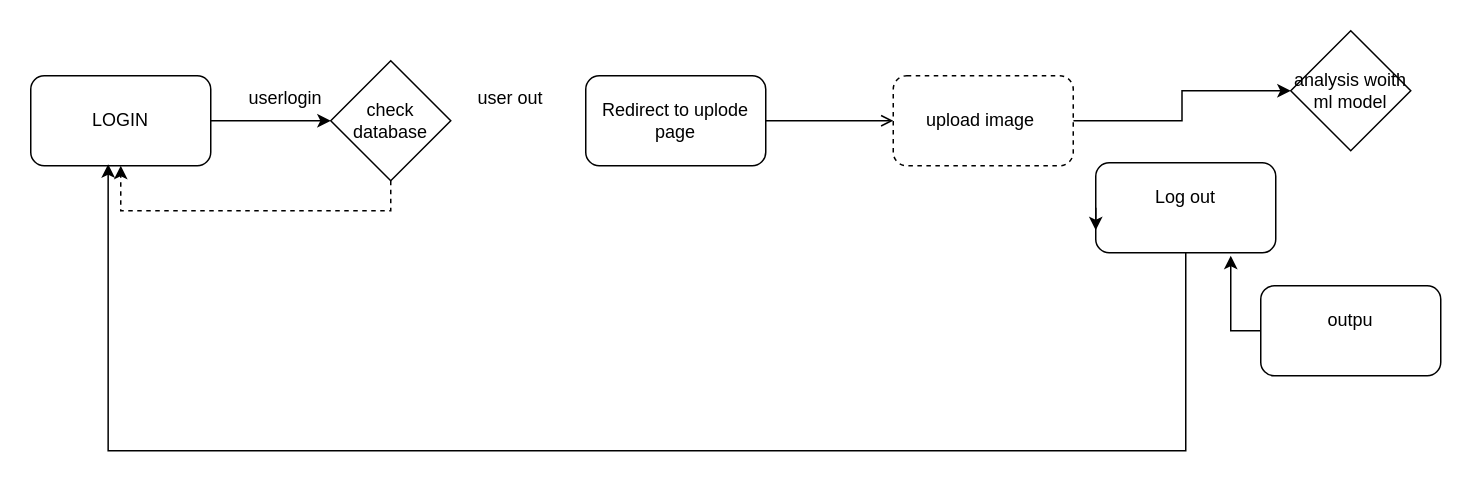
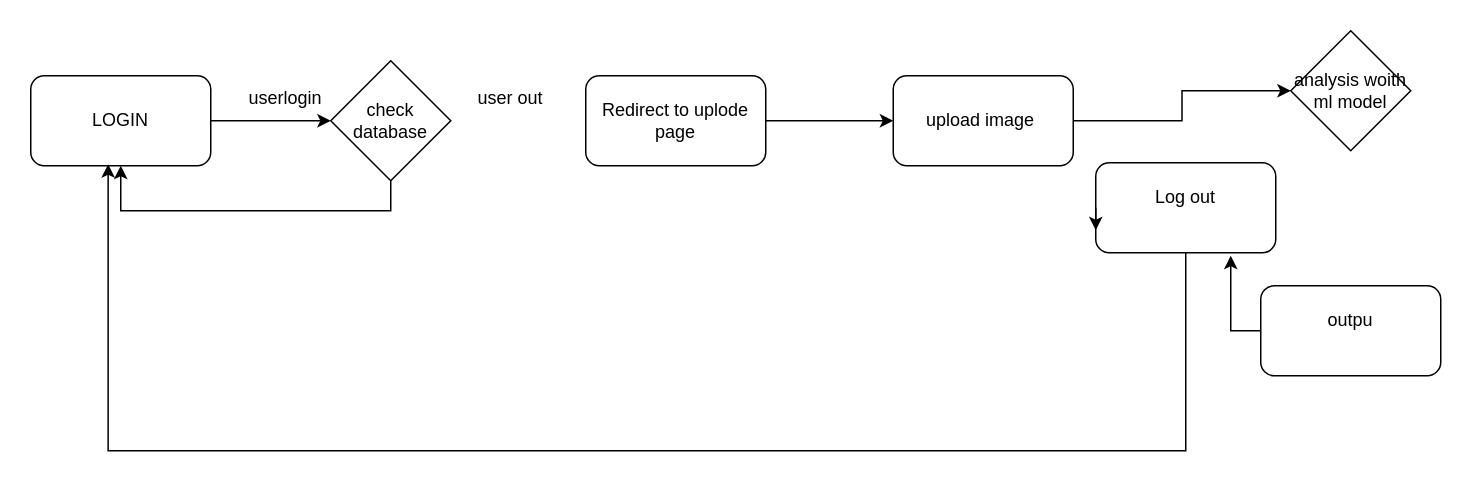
edge "Redirect to uplode page" -> "upload image": arrowhead open -> classic
node "upload image": style dashed -> solid
edge "check database" -> "LOGIN": style dashed -> solid
